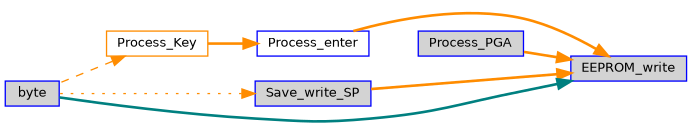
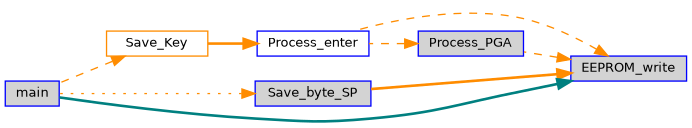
edge "Process_enter" -> "EEPROM_write": style bold -> dashed
node "Process_Key": label "Process_Key" -> "Save_Key"
edge "Process_enter" -> "Process_PGA": added
edge "Process_PGA" -> "EEPROM_write": style bold -> dashed
node "byte": label "byte" -> "main"
node "Save_write_SP": label "Save_write_SP" -> "Save_byte_SP"
